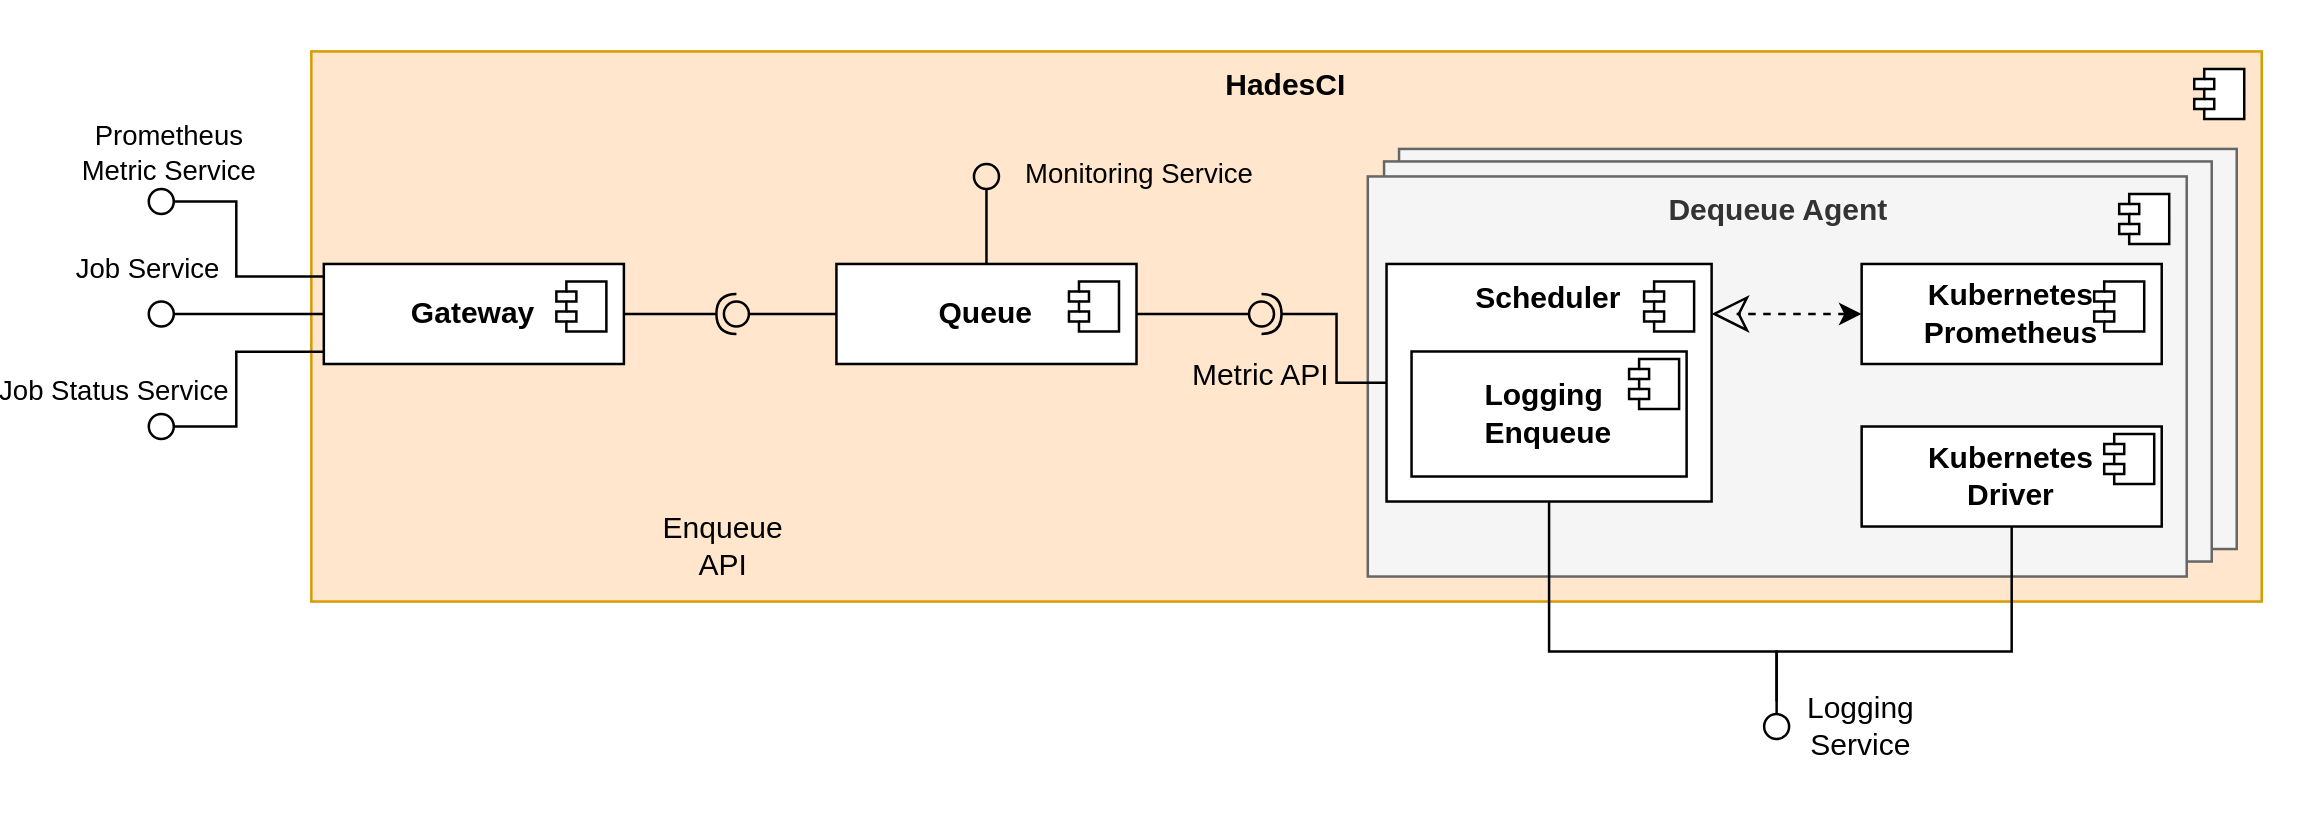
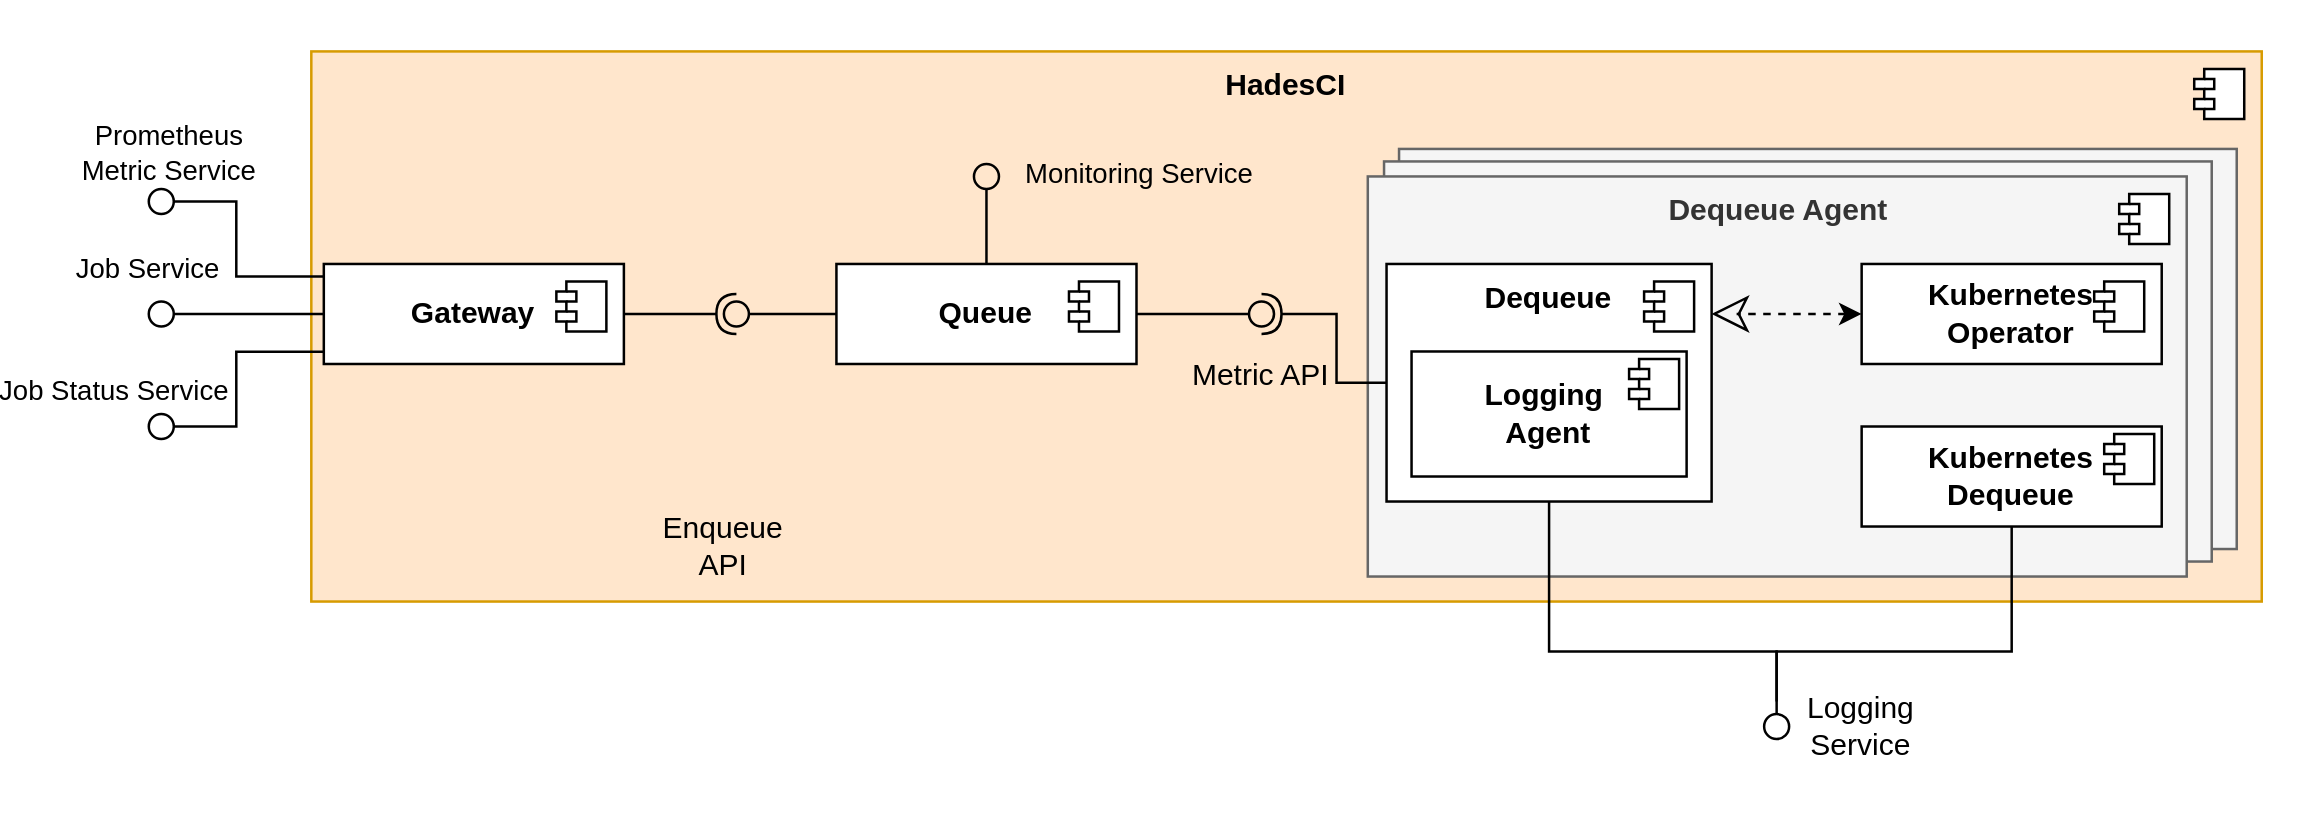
node "Scheduler": label "Scheduler" -> "Dequeue"
node "Kubernetes Prometheus": label "Kubernetes Prometheus" -> "Kubernetes Operator"
node "Logging Enqueue": label "Logging Enqueue" -> "Logging Agent"
node "Kubernetes Driver": label "Kubernetes Driver" -> "Kubernetes Dequeue"
